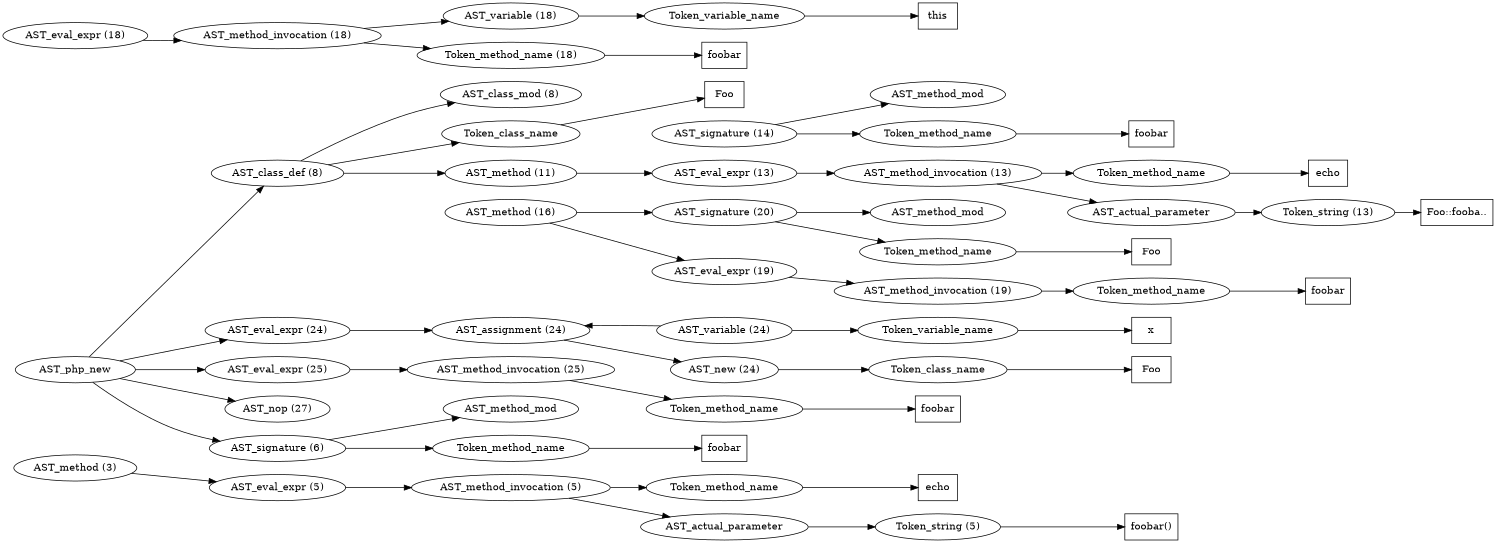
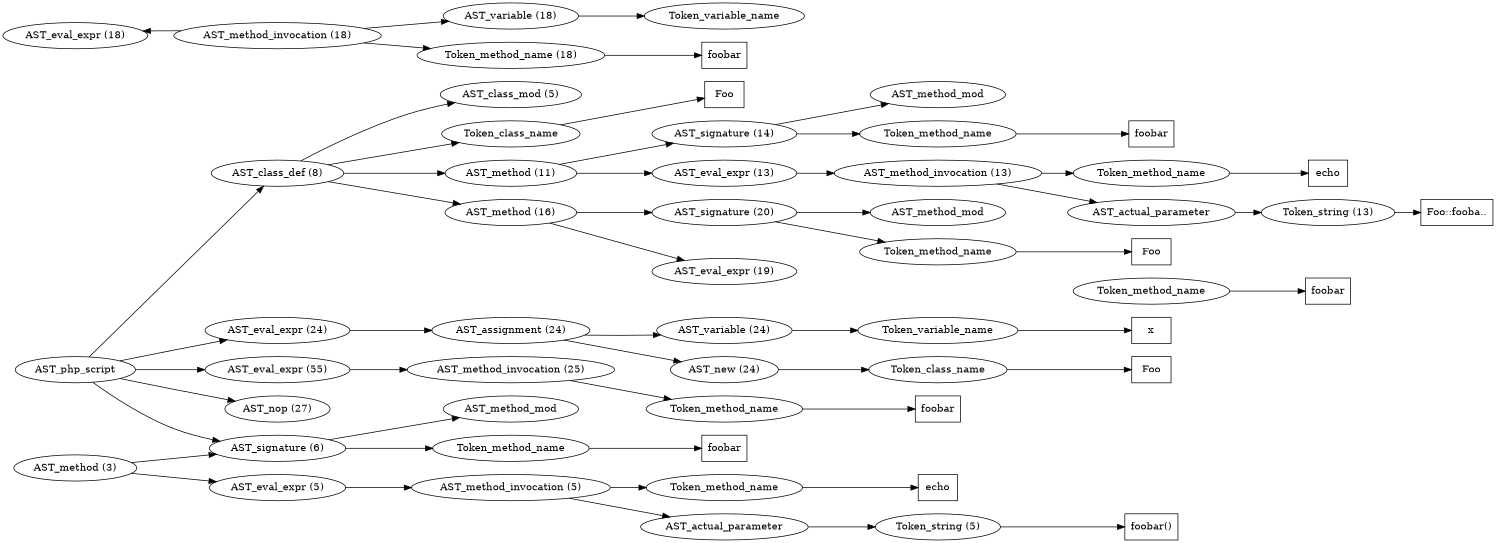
node "this": removed
edge "AST_eval_expr (18)" -> "AST_method_invocation (18)": reversed
node "AST_class_mod (8)": label "AST_class_mod (8)" -> "AST_class_mod (5)"
edge "AST_method (11)" -> "AST_signature (14)": added
edge "AST_class_def (8)" -> "AST_method (16)": added
node "AST_method_invocation (19)": removed
edge "AST_variable (24)" -> "AST_assignment (24)": reversed
node "AST_php_new": label "AST_php_new" -> "AST_php_script"
node "AST_eval_expr (25)": label "AST_eval_expr (25)" -> "AST_eval_expr (55)"
edge "AST_method (3)" -> "AST_signature (6)": added
